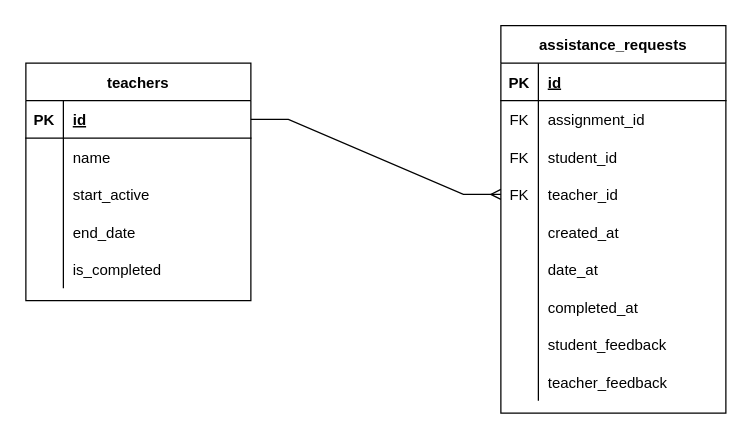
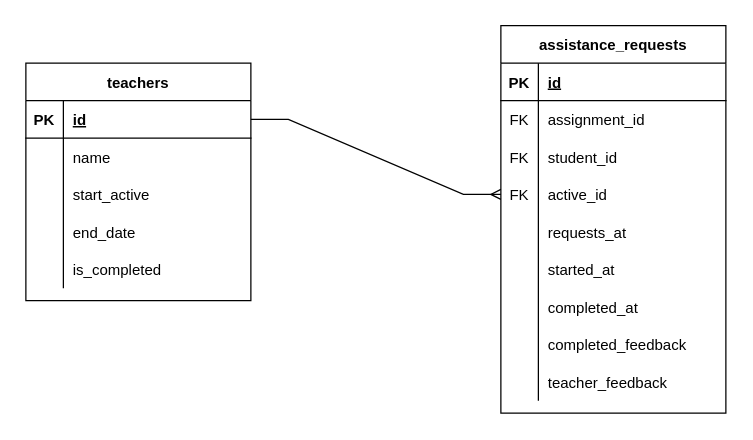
node "teacher_id": label "teacher_id" -> "active_id"
node "created_at": label "created_at" -> "requests_at"
node "date_at": label "date_at" -> "started_at"
node "student_feedback": label "student_feedback" -> "completed_feedback"
